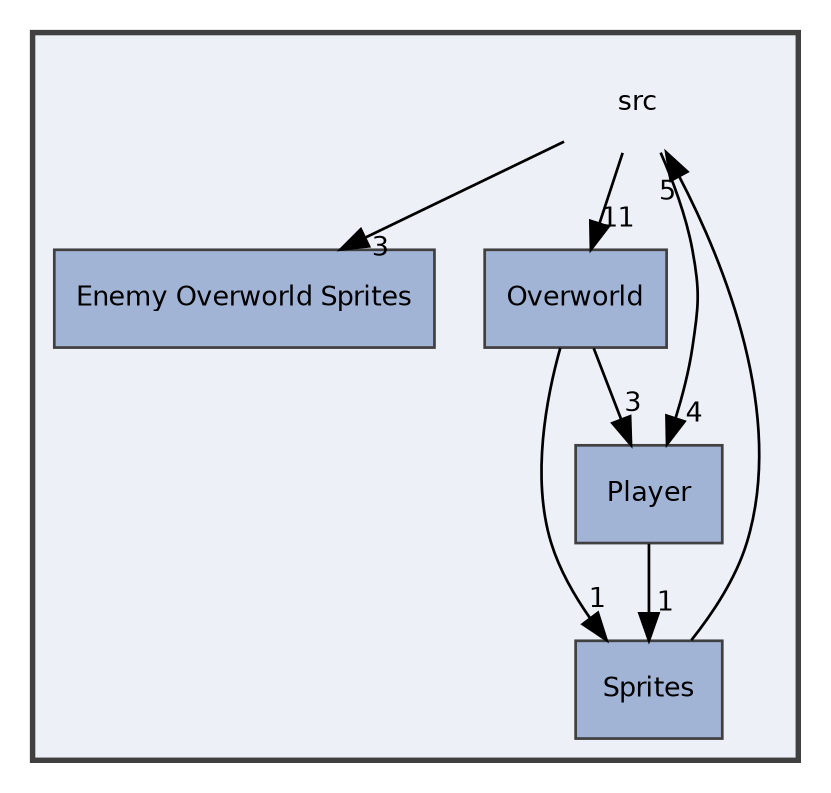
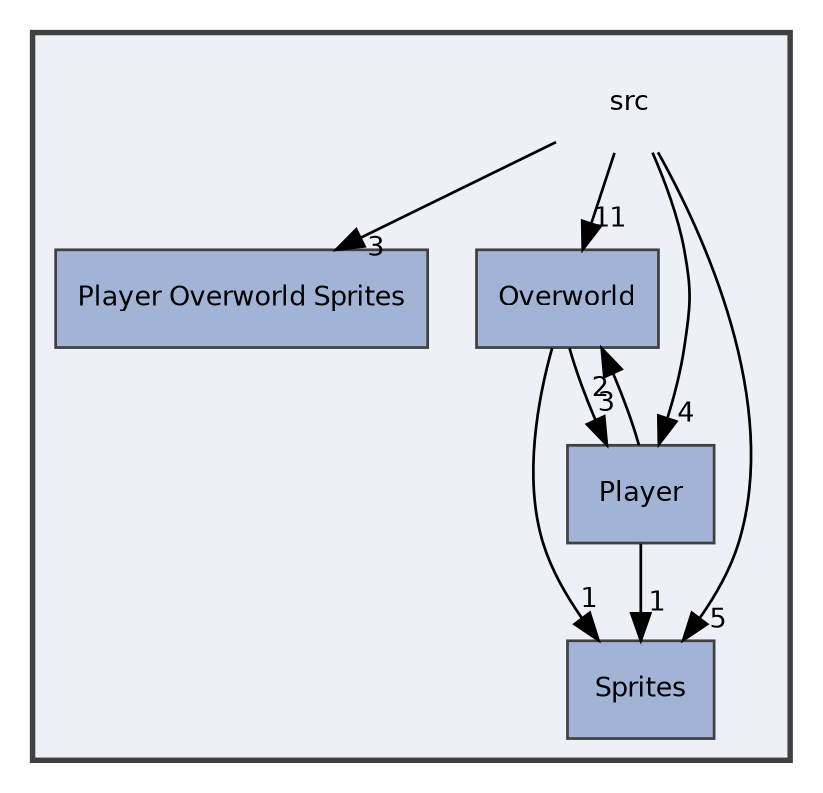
node "Enemy Overworld Sprites": label "Enemy Overworld Sprites" -> "Player Overworld Sprites"
edge "Player" -> "Overworld": added
edge "Sprites" -> "src": reversed
